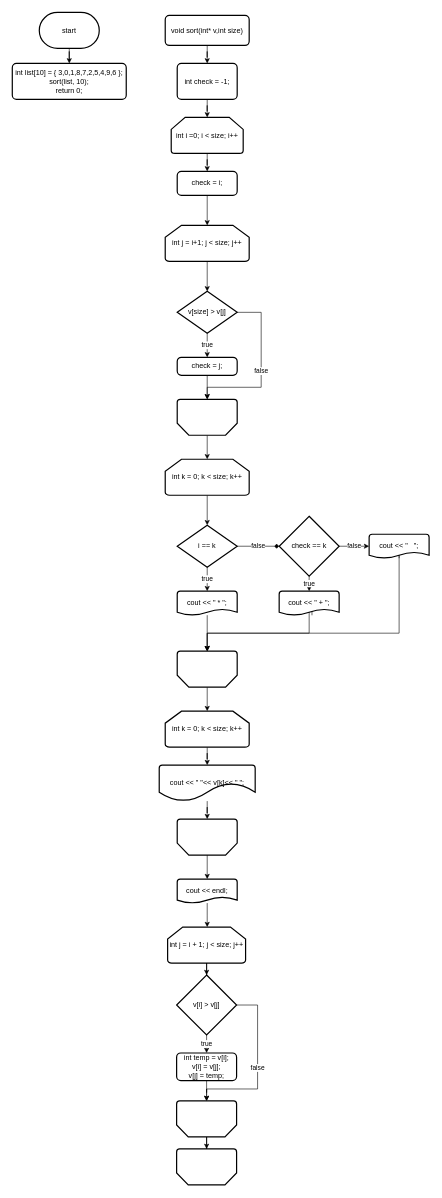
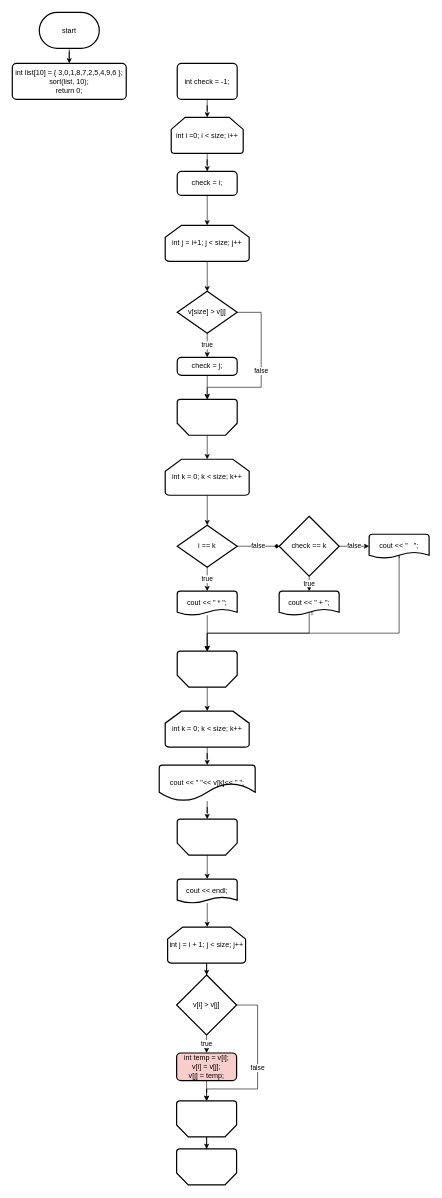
node "void sort(int* v,int size)": removed
edge "void sort(int* v,int size)" -> "int check = -1;": removed
node "int temp = v[i]; v[i] = v[j]; v[j] = temp;": fillcolor #ffffff -> #f8cecc
